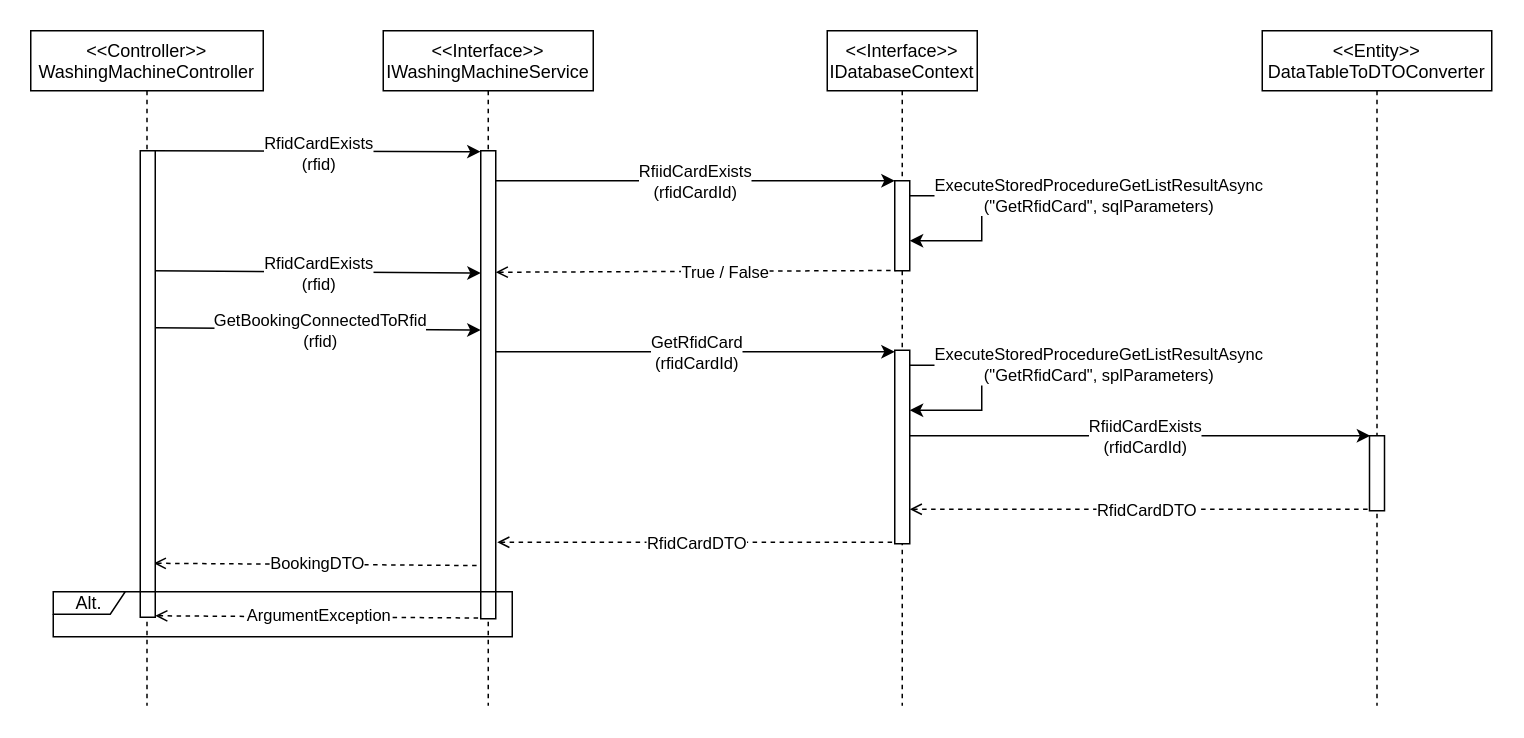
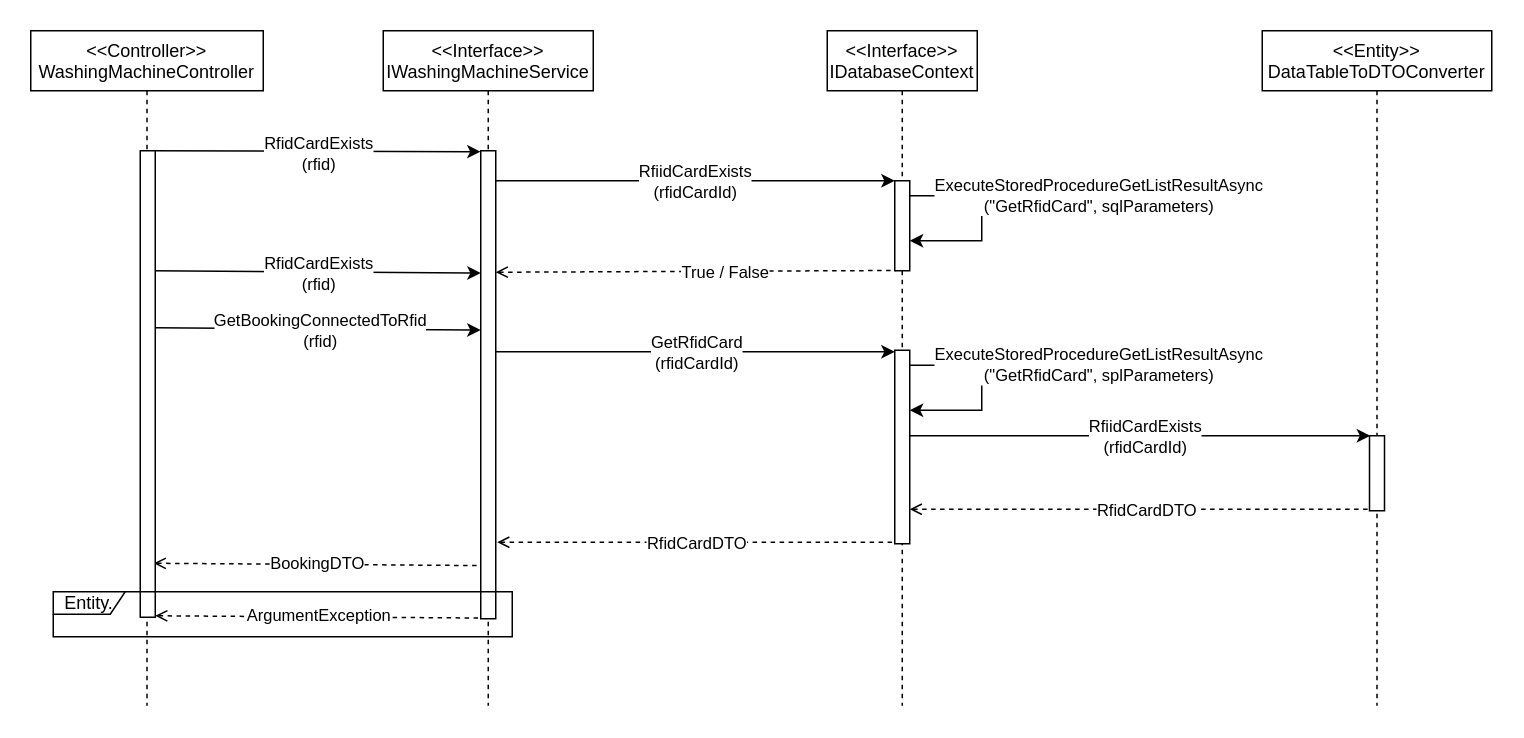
node "Alt.": label "Alt." -> "Entity."
